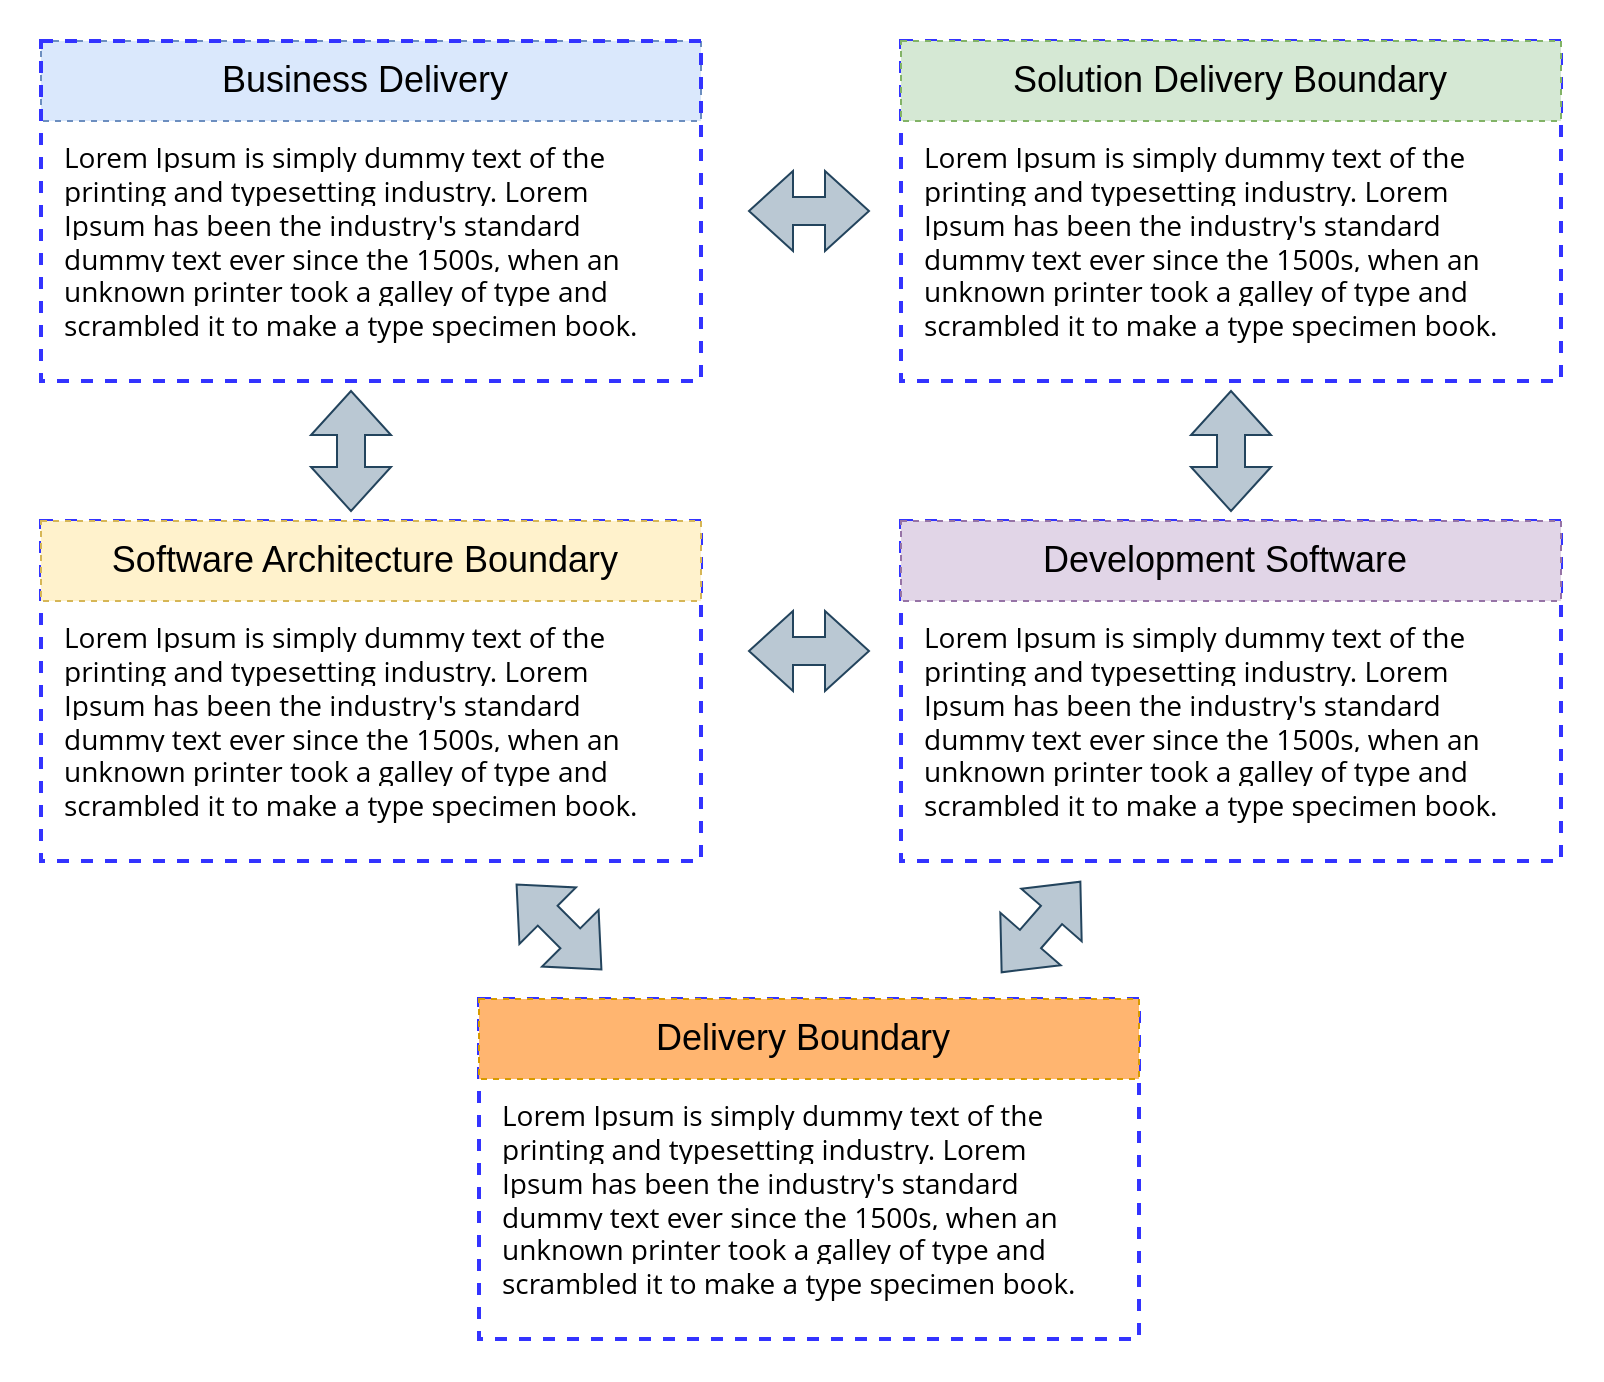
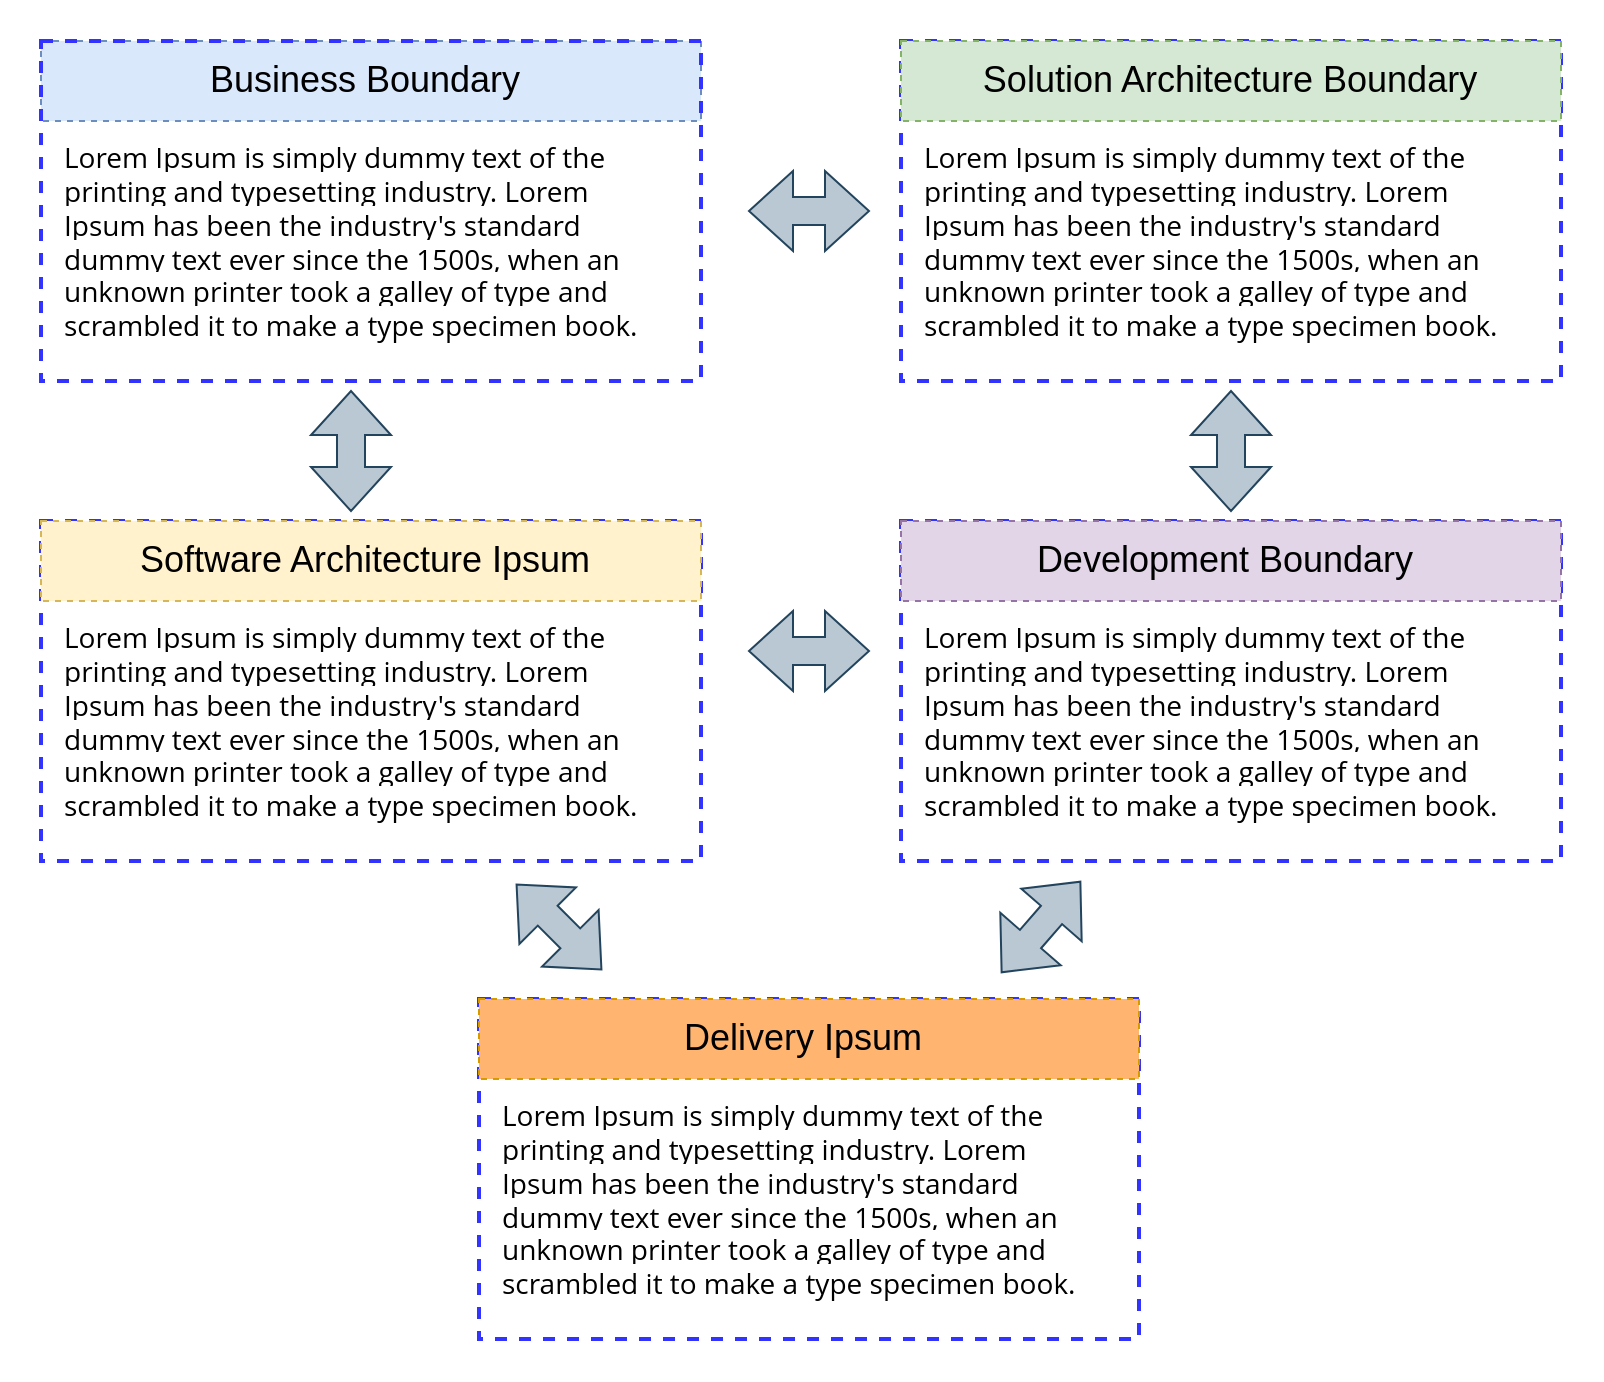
node "Business Delivery": label "Business Delivery" -> "Business Boundary"
node "Solution Delivery Boundary": label "Solution Delivery Boundary" -> "Solution Architecture Boundary"
node "Software Architecture Boundary": label "Software Architecture Boundary" -> "Software Architecture Ipsum"
node "Development Software": label "Development Software" -> "Development Boundary"
node "Delivery Boundary": label "Delivery Boundary" -> "Delivery Ipsum"
